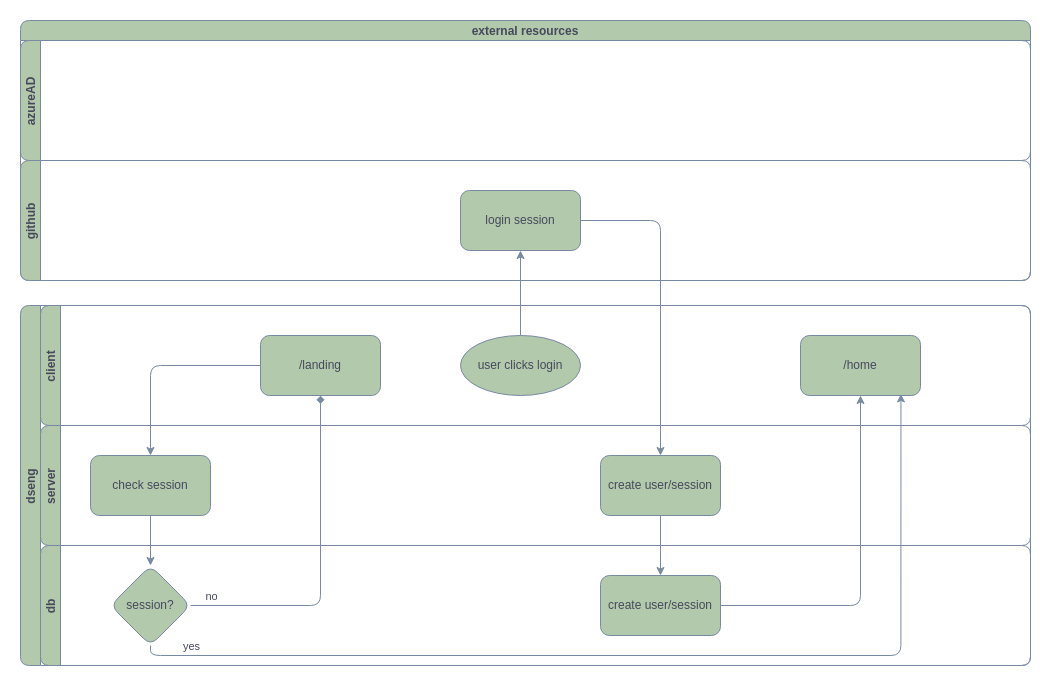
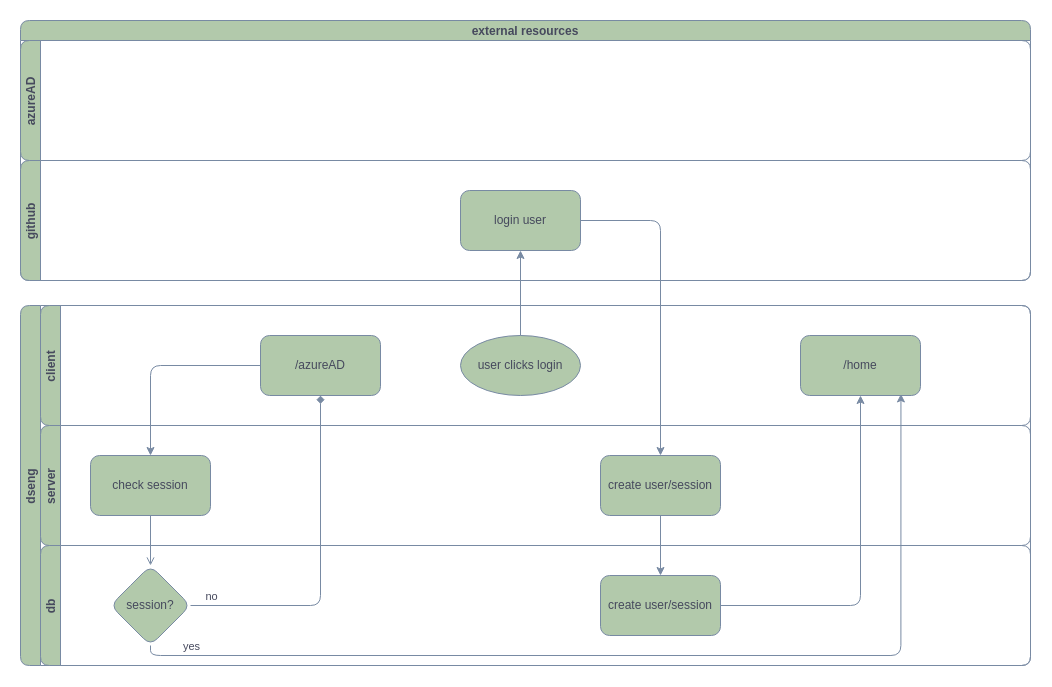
node "login session": label "login session" -> "login user"
node "/landing": label "/landing" -> "/azureAD"
edge "check session" -> "session?": arrowhead classic -> open
